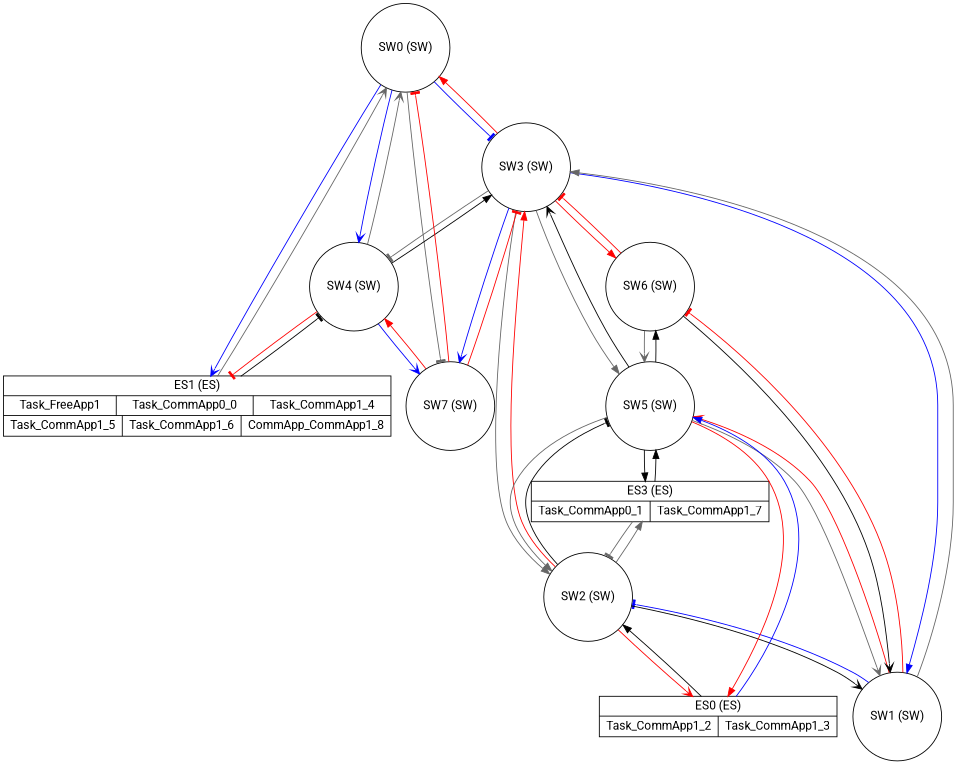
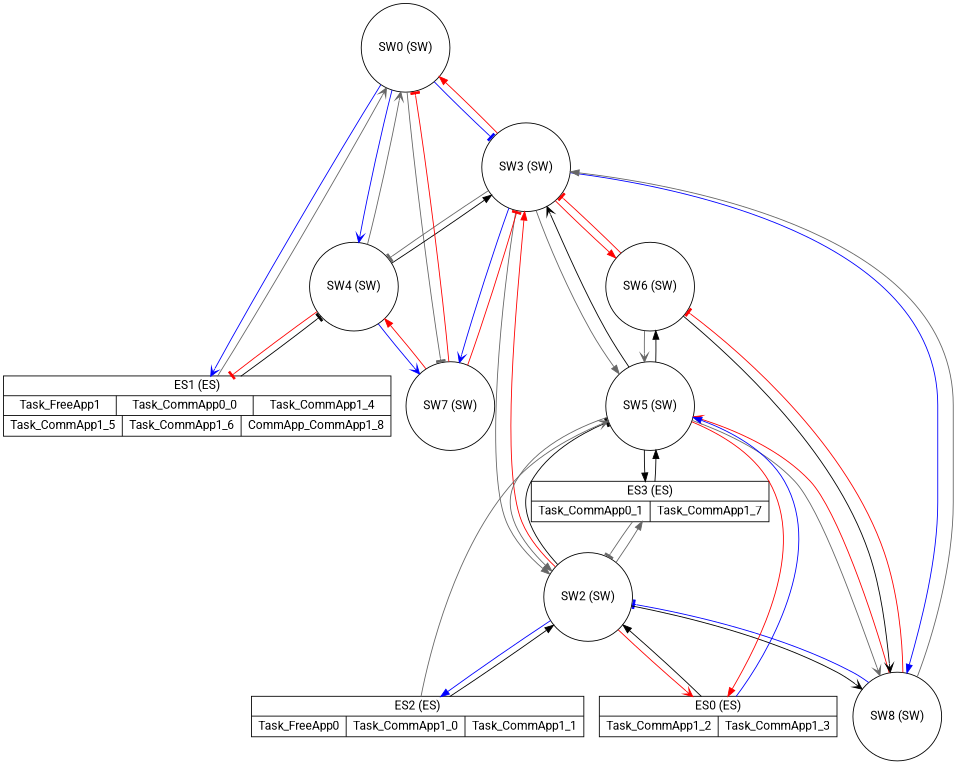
node "ES2 (ES)": added
node "SW1 (SW)": label "SW1 (SW)" -> "SW8 (SW)"
